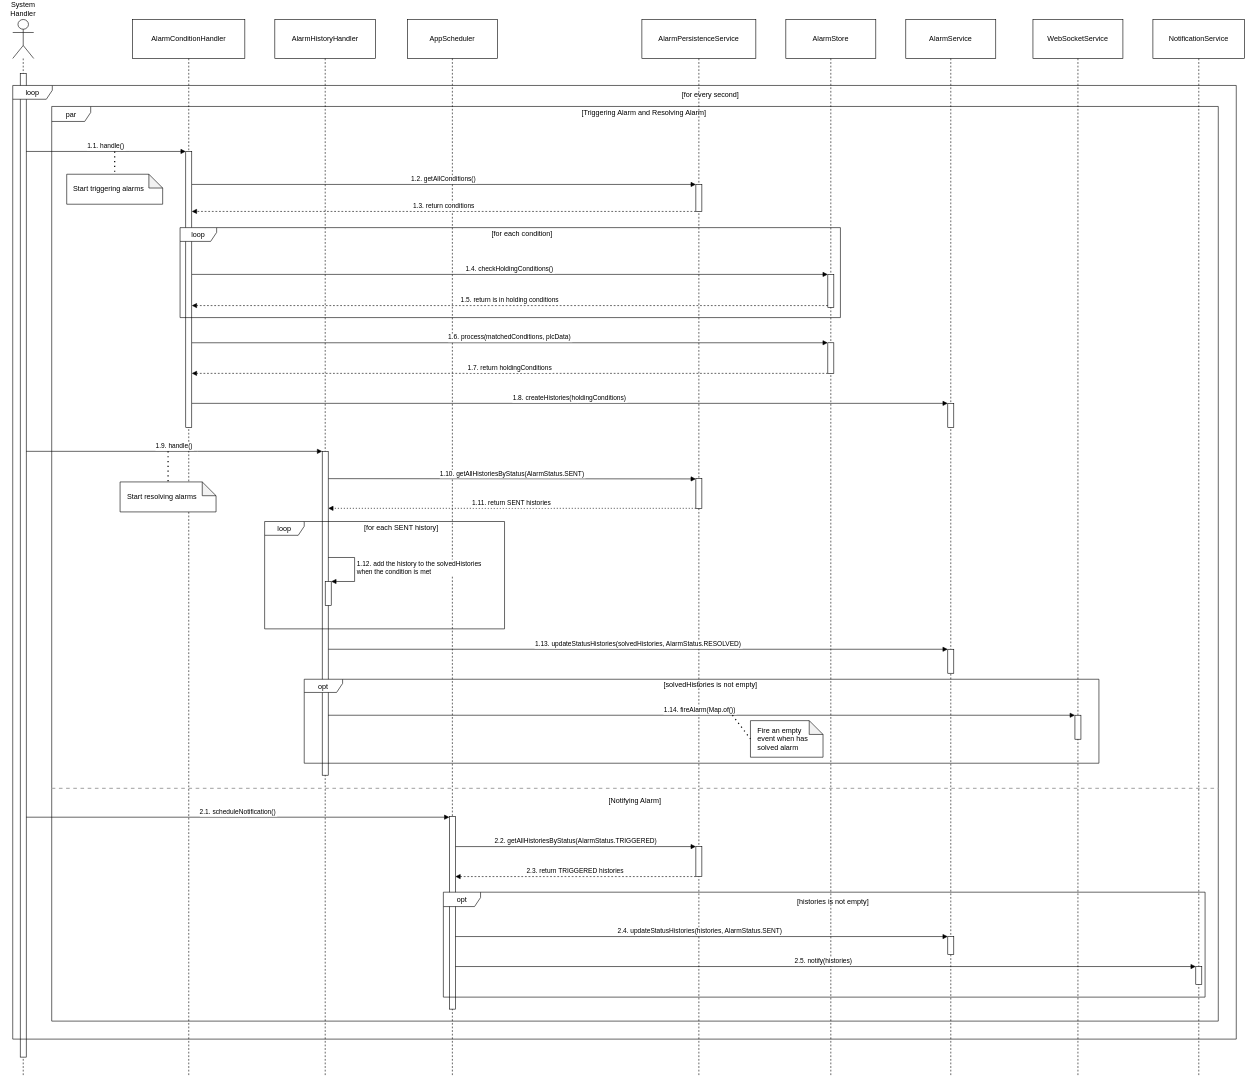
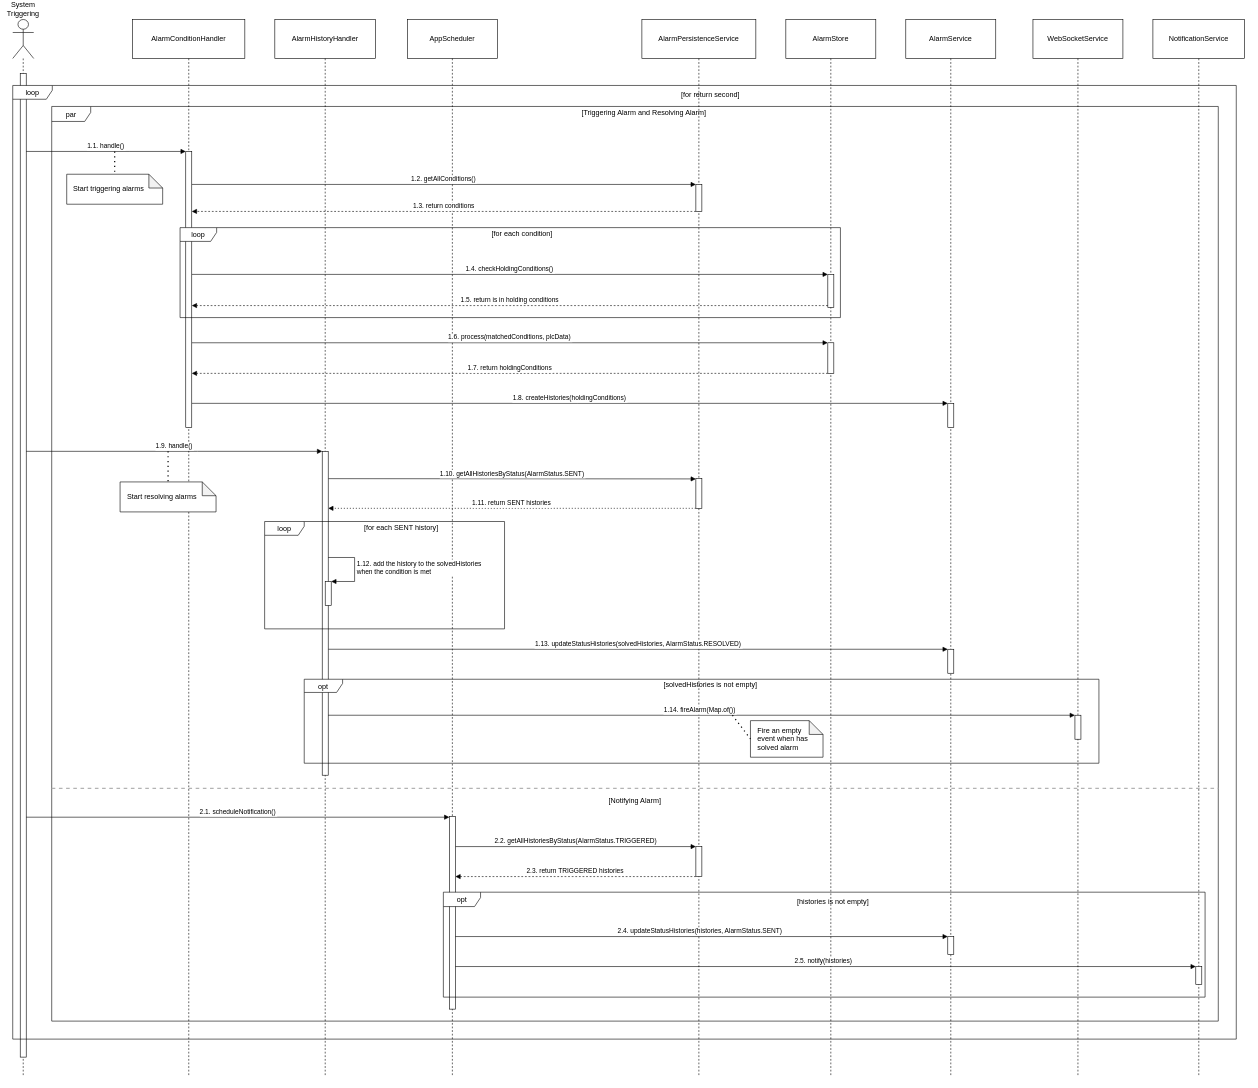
node "System Handler": label "System Handler" -> "System Triggering"
node "[for every second]": label "[for every second]" -> "[for return second]"
